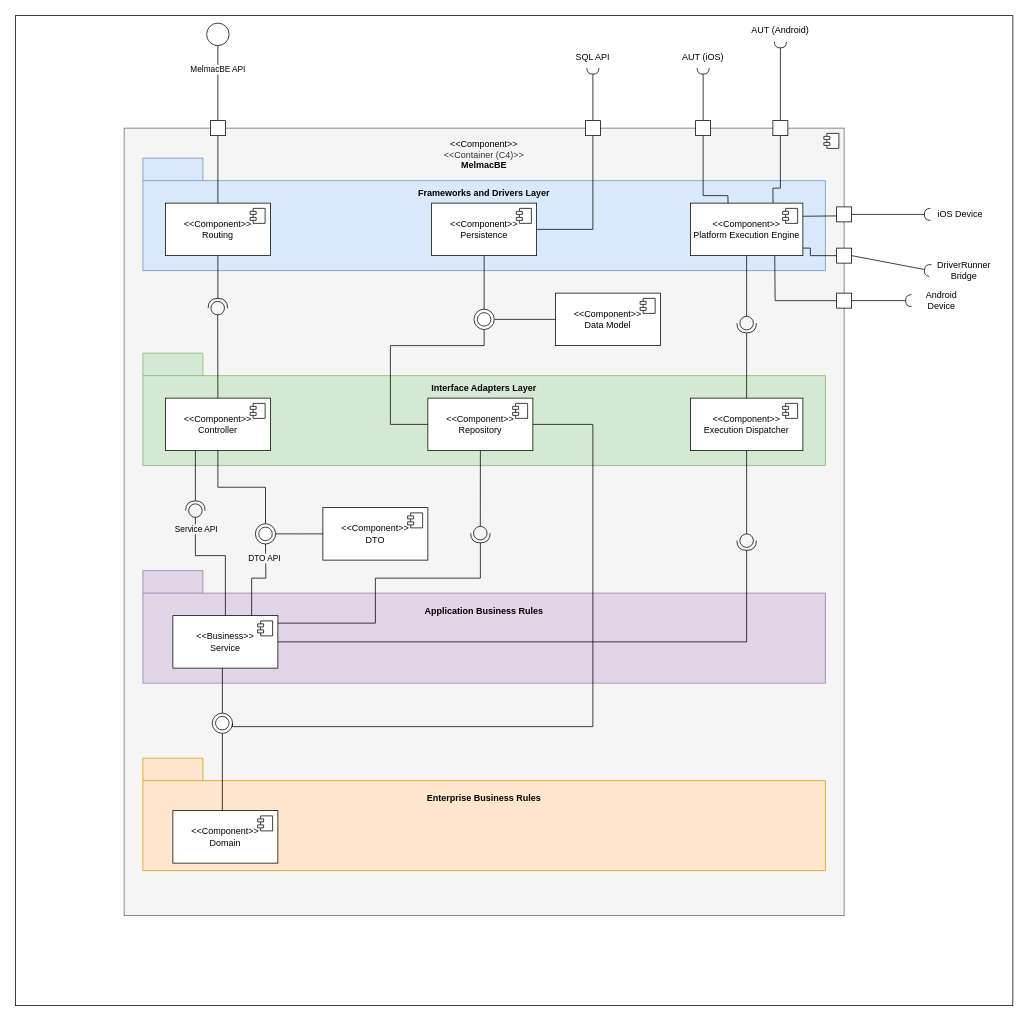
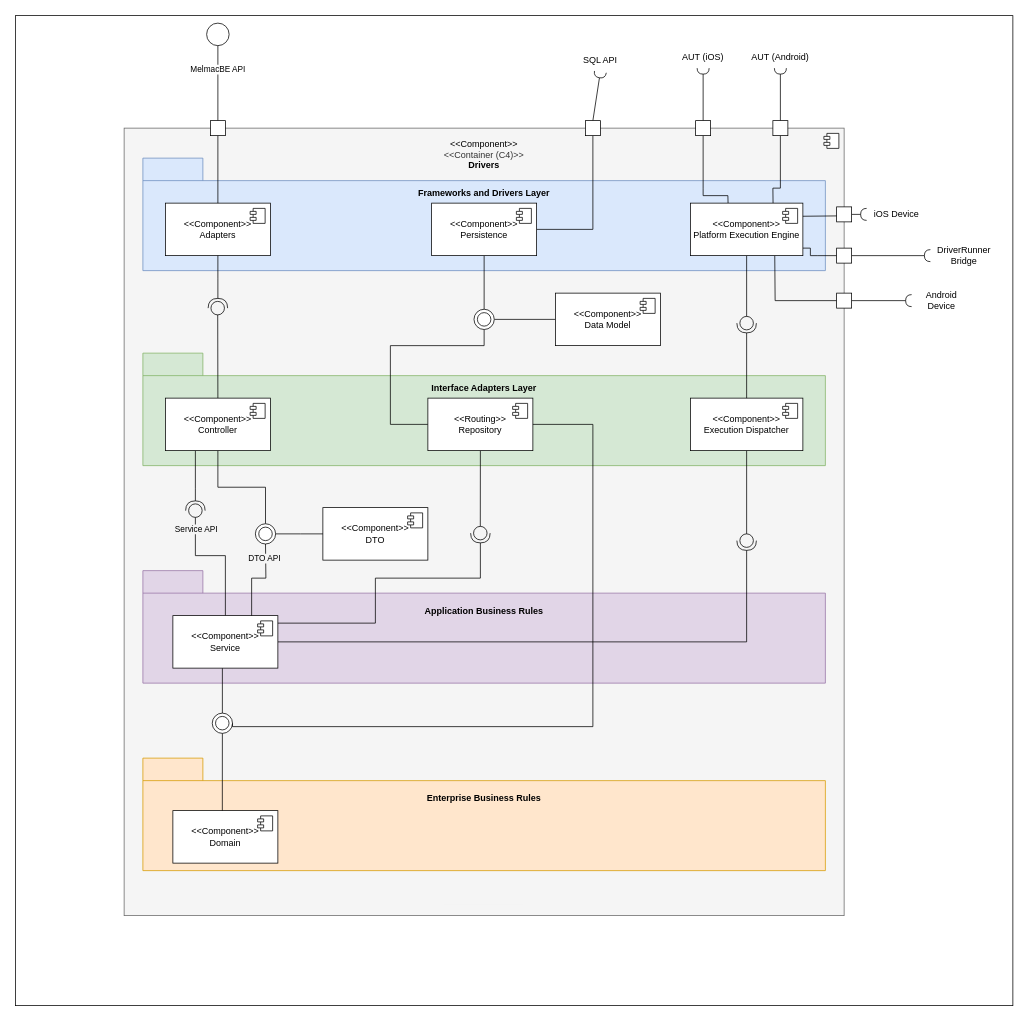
node "AUT (Android)": moved (780, 30) -> (780, 57)
node "SQL API": moved (593, 57) -> (600, 60)
node "iOS Device": moved (960, 214) -> (897, 214)
node "<<Component>> Routing": label "<<Component>> Routing" -> "<<Component>> Adapters"
node "DriverRunner Bridge": moved (964, 270) -> (964, 255)
node "<<Component>> Repository": label "<<Component>> Repository" -> "<<Routing>> Repository"
node "<<Component>> <<Container (C4)>> MelmacBE": label "<<Component>> <<Container (C4)>> MelmacBE" -> "<<Component>> <<Container (C4)>> Drivers"
node "<<Business>> Service": label "<<Business>> Service" -> "<<Component>> Service"
